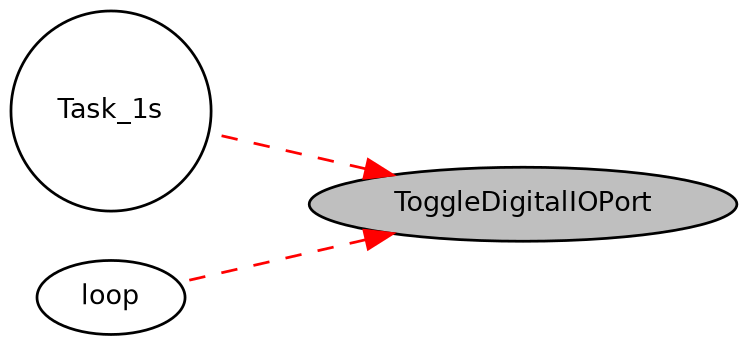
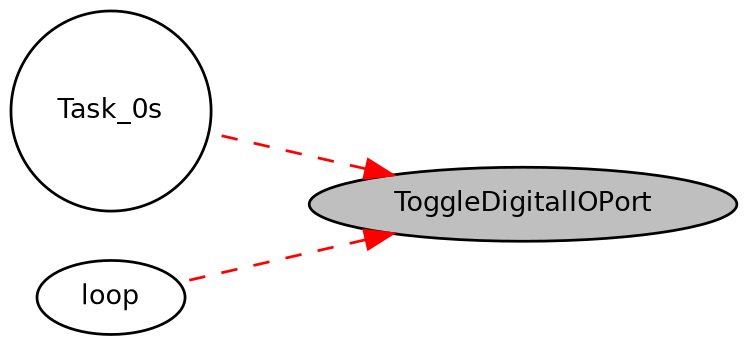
node "Task_1s": label "Task_1s" -> "Task_0s"
